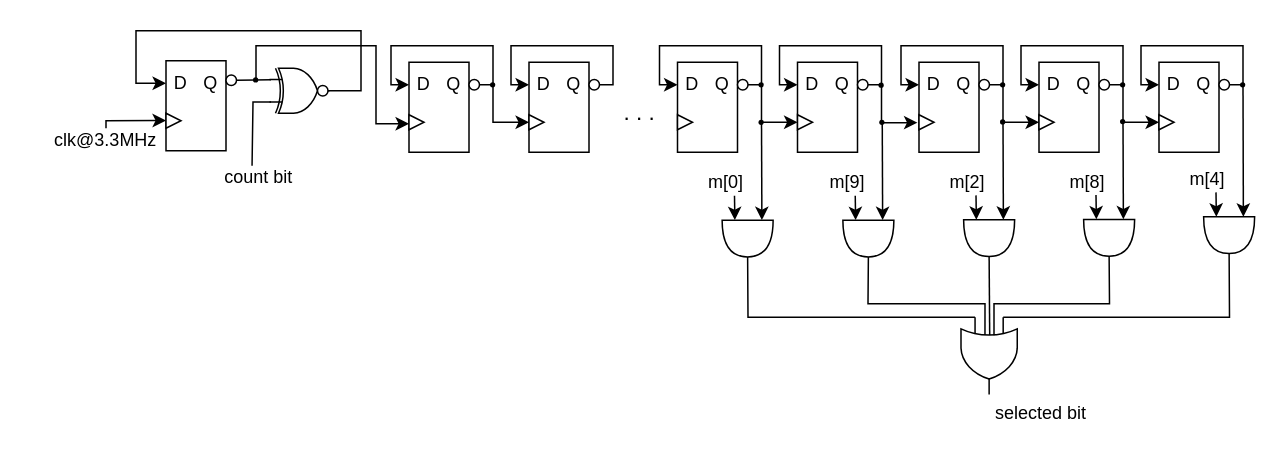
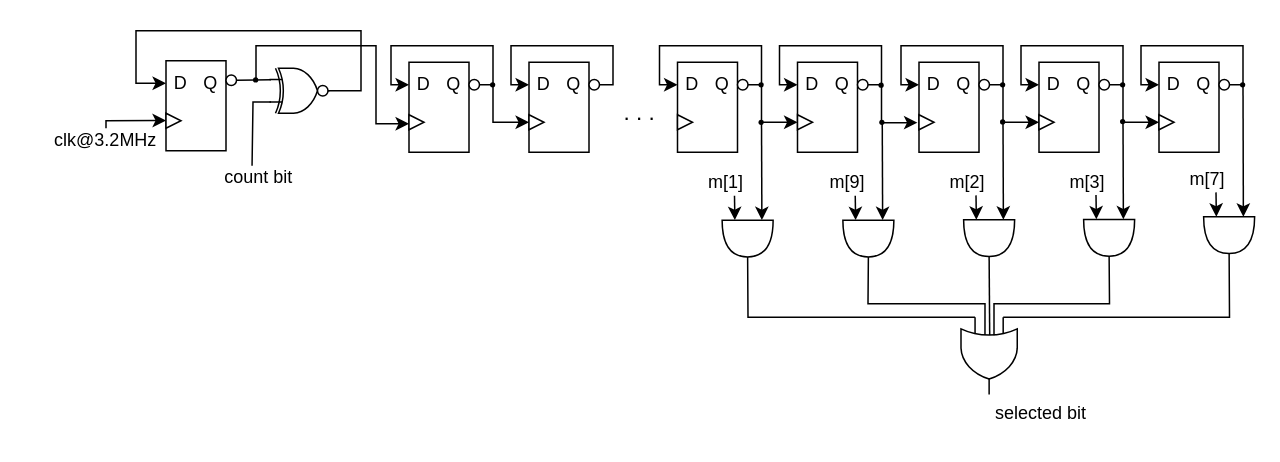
node "clk@3.3MHz": label "clk@3.3MHz" -> "clk@3.2MHz"
node "m[4]": label "m[4]" -> "m[7]"
node "m[0]": label "m[0]" -> "m[1]"
node "m[8]": label "m[8]" -> "m[3]"
